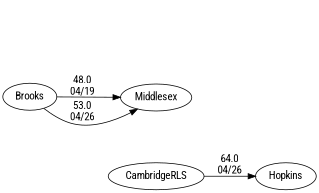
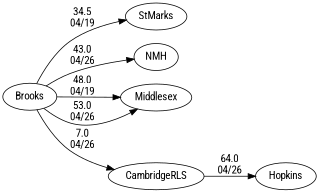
node "StMarks": added
node "NMH": added
edge "Brooks" -> "CambridgeRLS": added, label "7.0 04/26"
